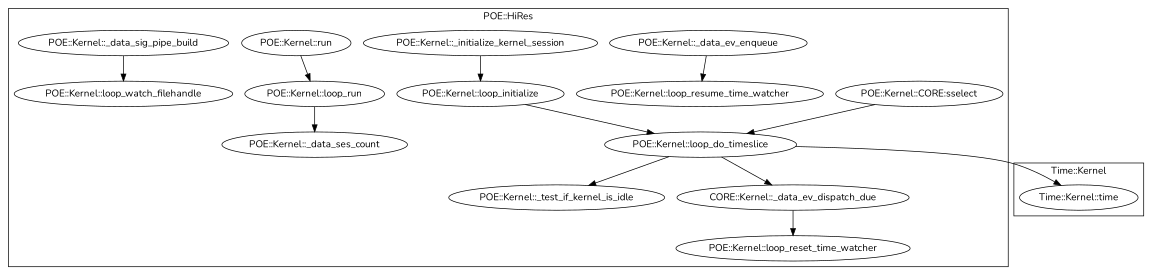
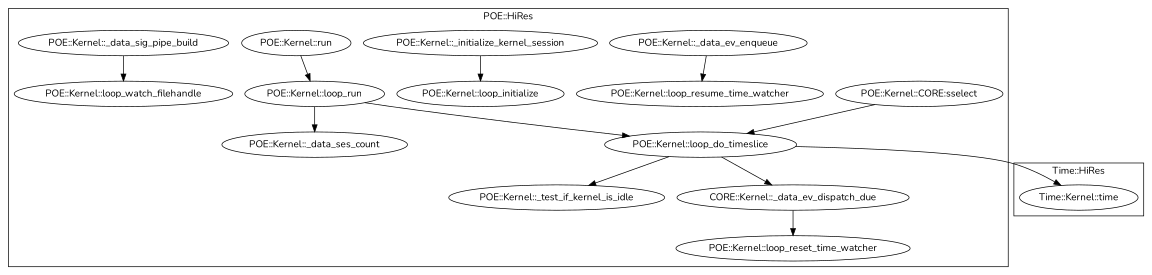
edge "POE::Kernel::loop_initialize" -> "POE::Kernel::loop_do_timeslice": now "POE::Kernel::loop_run" -> "POE::Kernel::loop_do_timeslice"
cluster "Time::Kernel": label "Time::Kernel" -> "Time::HiRes"
